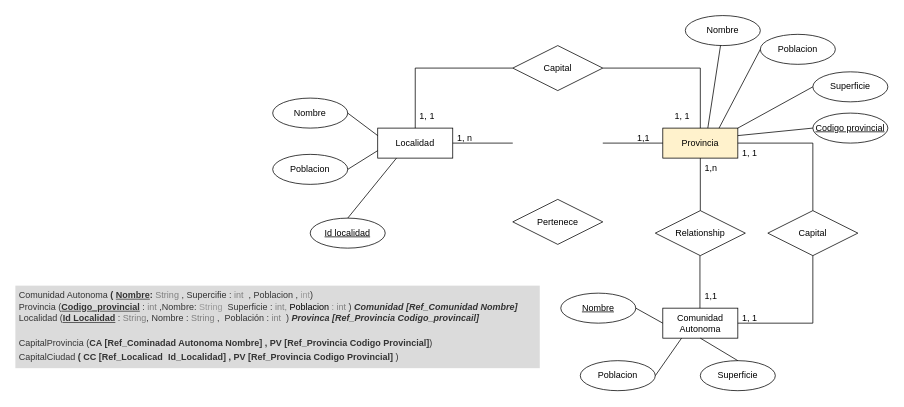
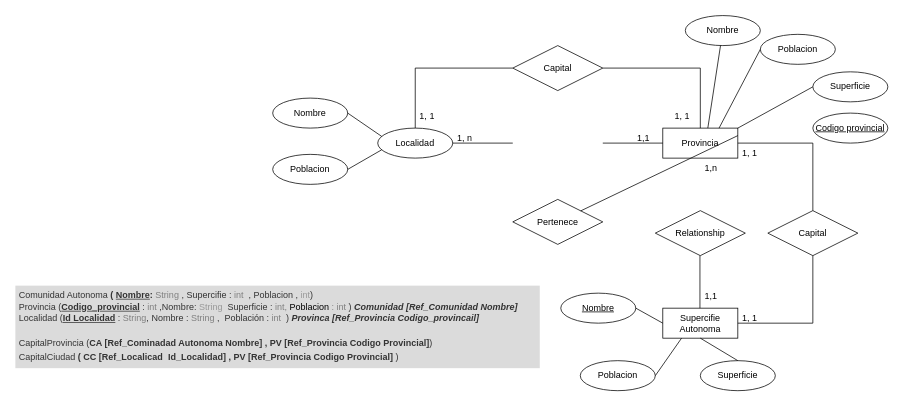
edge "Codigo provincial" -- "Provincia": now "Pertenece" -- "Provincia"
node "Localidad": shape rectangle -> ellipse
node "Provincia": fillcolor #fff2cc -> #ffffff
edge "Provincia" -- "Relationship": removed
edge "Localidad" -- "Id localidad": removed
node "Id localidad": removed
node "Comunidad Autonoma": label "Comunidad Autonoma" -> "Supercifie Autonoma"
